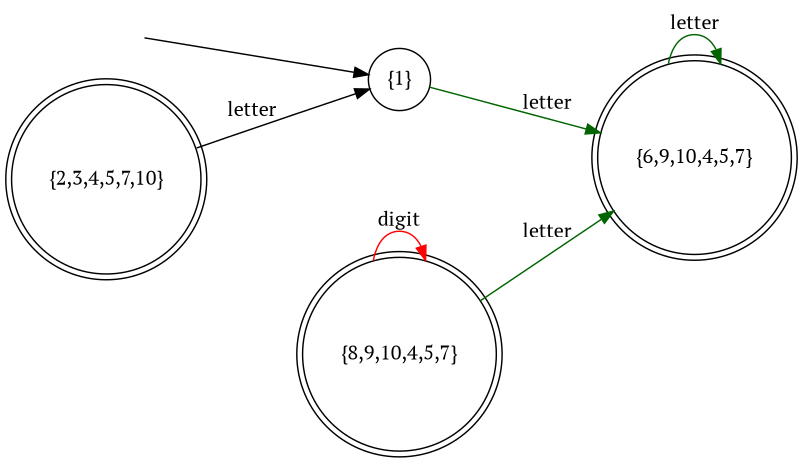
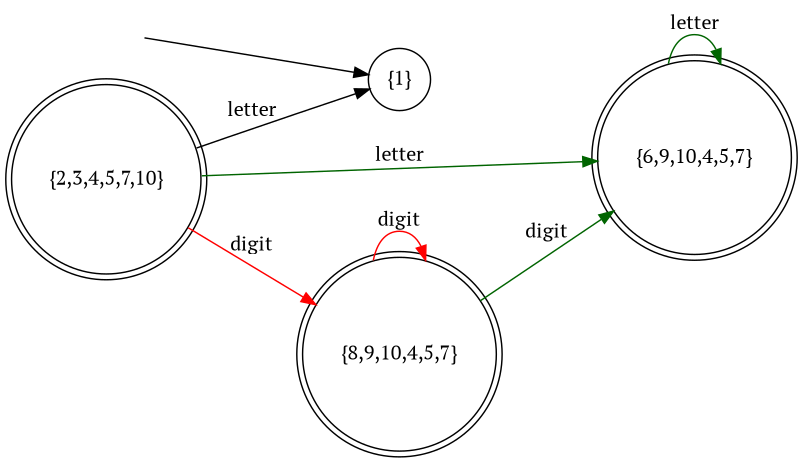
edge "{1}" -> "{6,9,10,4,5,7}": now "{2,3,4,5,7,10}" -> "{6,9,10,4,5,7}"
edge "{8,9,10,4,5,7}" -> "{6,9,10,4,5,7}": label "letter" -> "digit"
edge "{2,3,4,5,7,10}" -> "{8,9,10,4,5,7}": added, label "digit"
